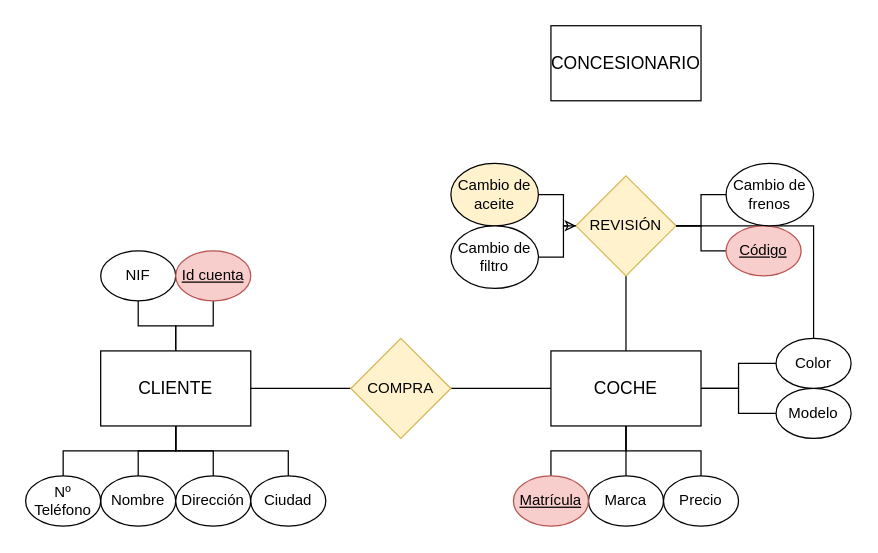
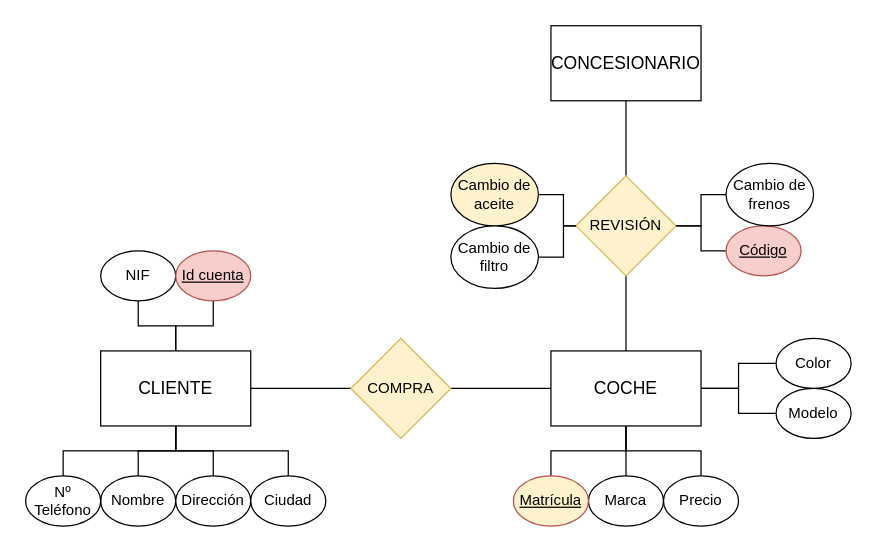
edge "Cambio de filtro" -> "REVISIÓN": arrowhead classic -> none
edge "REVISIÓN" -- "Color": now "REVISIÓN" -- "CONCESIONARIO"
node "Matrícula": fillcolor #f8cecc -> #fff2cc
